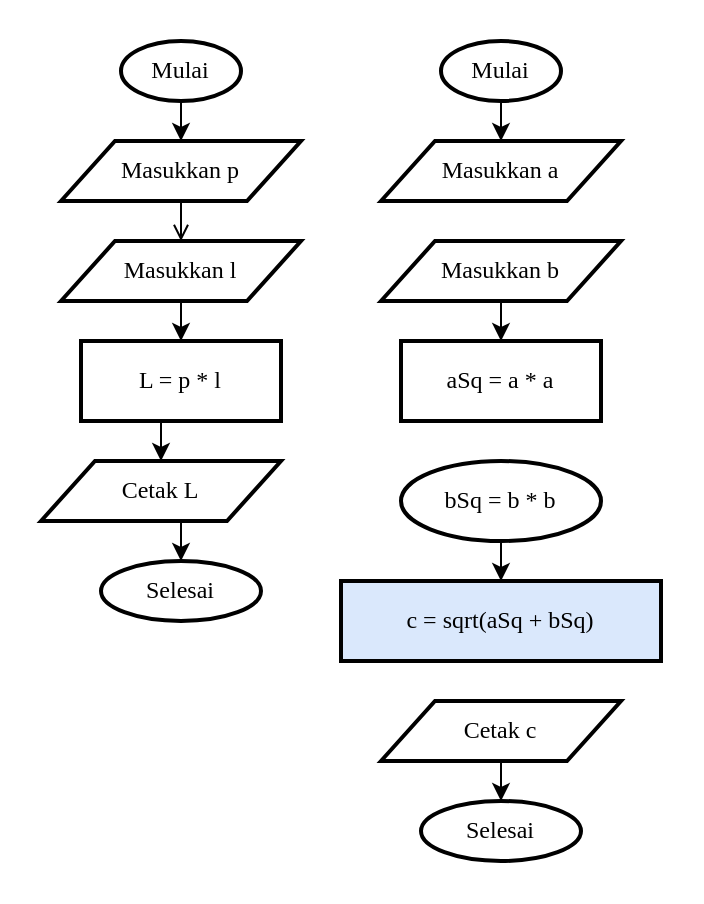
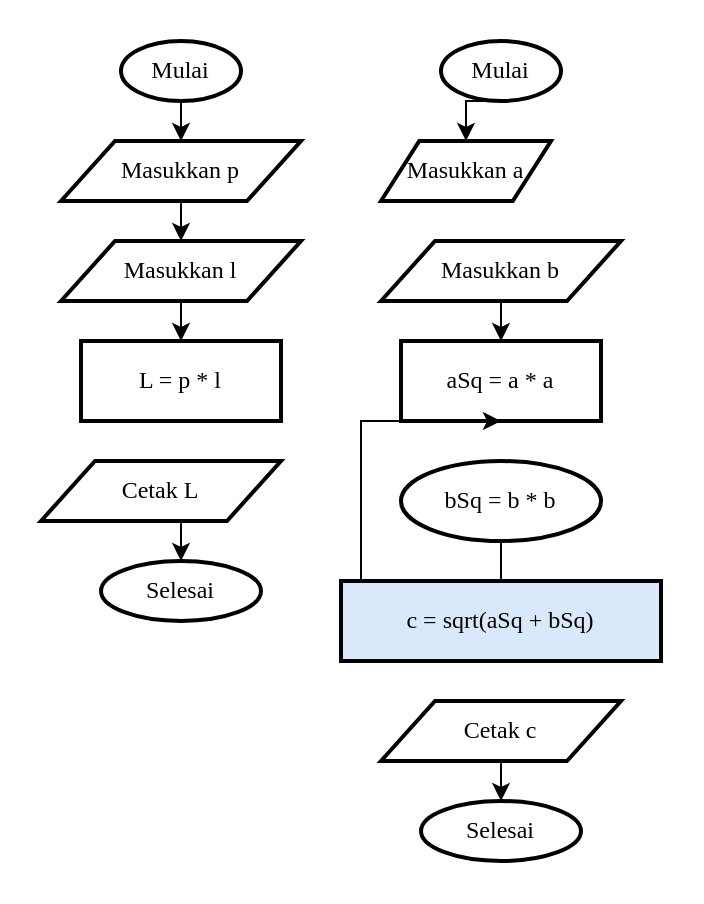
node "Masukkan a": size 240x60 -> 170x60
edge "Masukkan p" -> "Masukkan l": arrowhead open -> classic
edge "L = p * l" -> "Cetak L": removed
edge "bSq = b * b" -> "c = sqrt(aSq + bSq)": now "bSq = b * b" -> "aSq = a * a"
